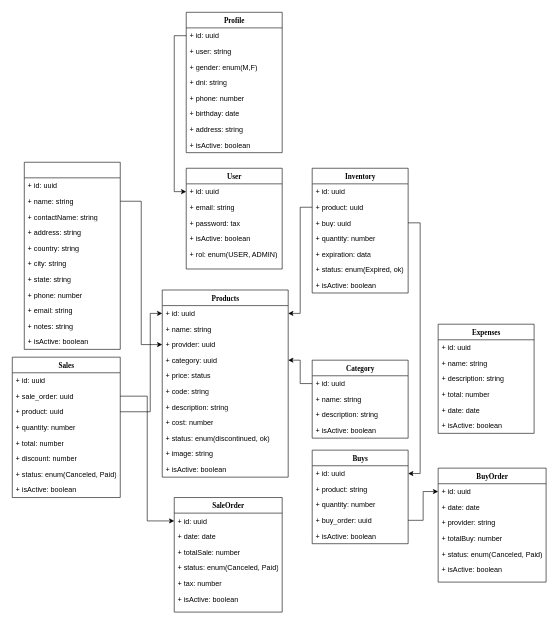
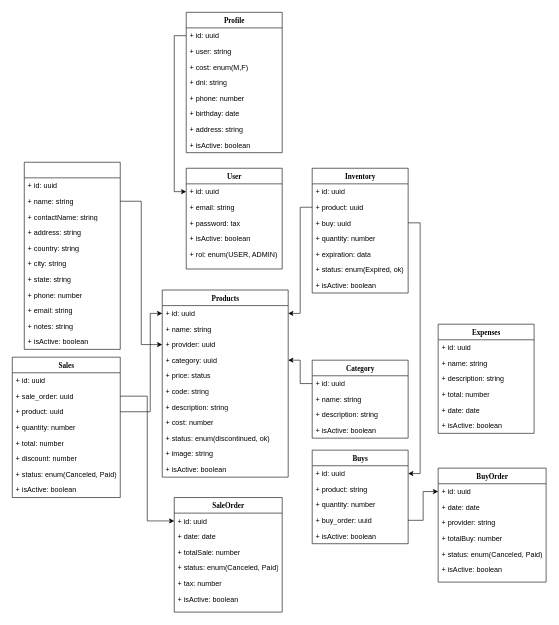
node "+ gender: enum(M,F)": label "+ gender: enum(M,F)" -> "+ cost: enum(M,F)"
